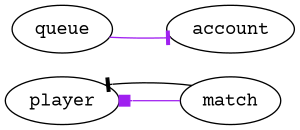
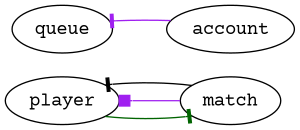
edge "queue" -> "account": reversed
edge "player" -> "match": added
